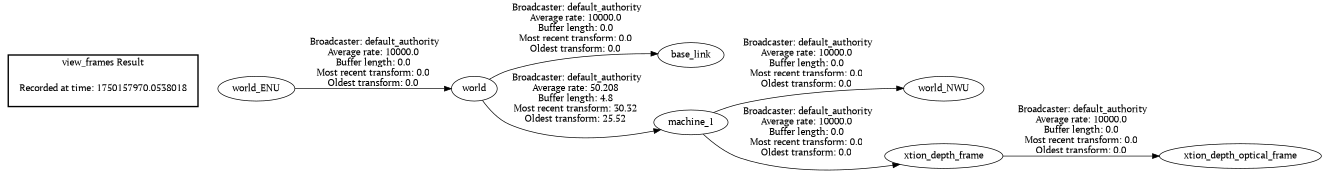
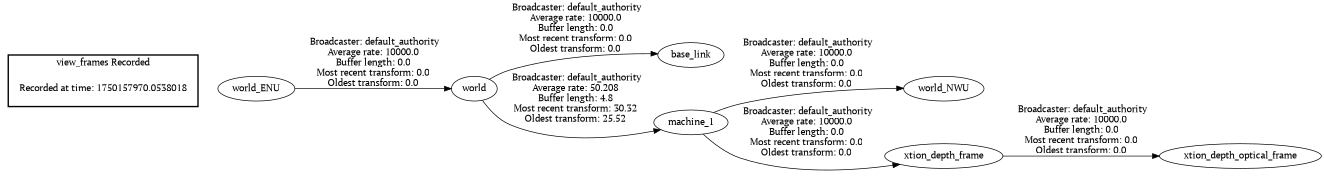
cluster "view_frames Result": label "view_frames Result" -> "view_frames Recorded"
